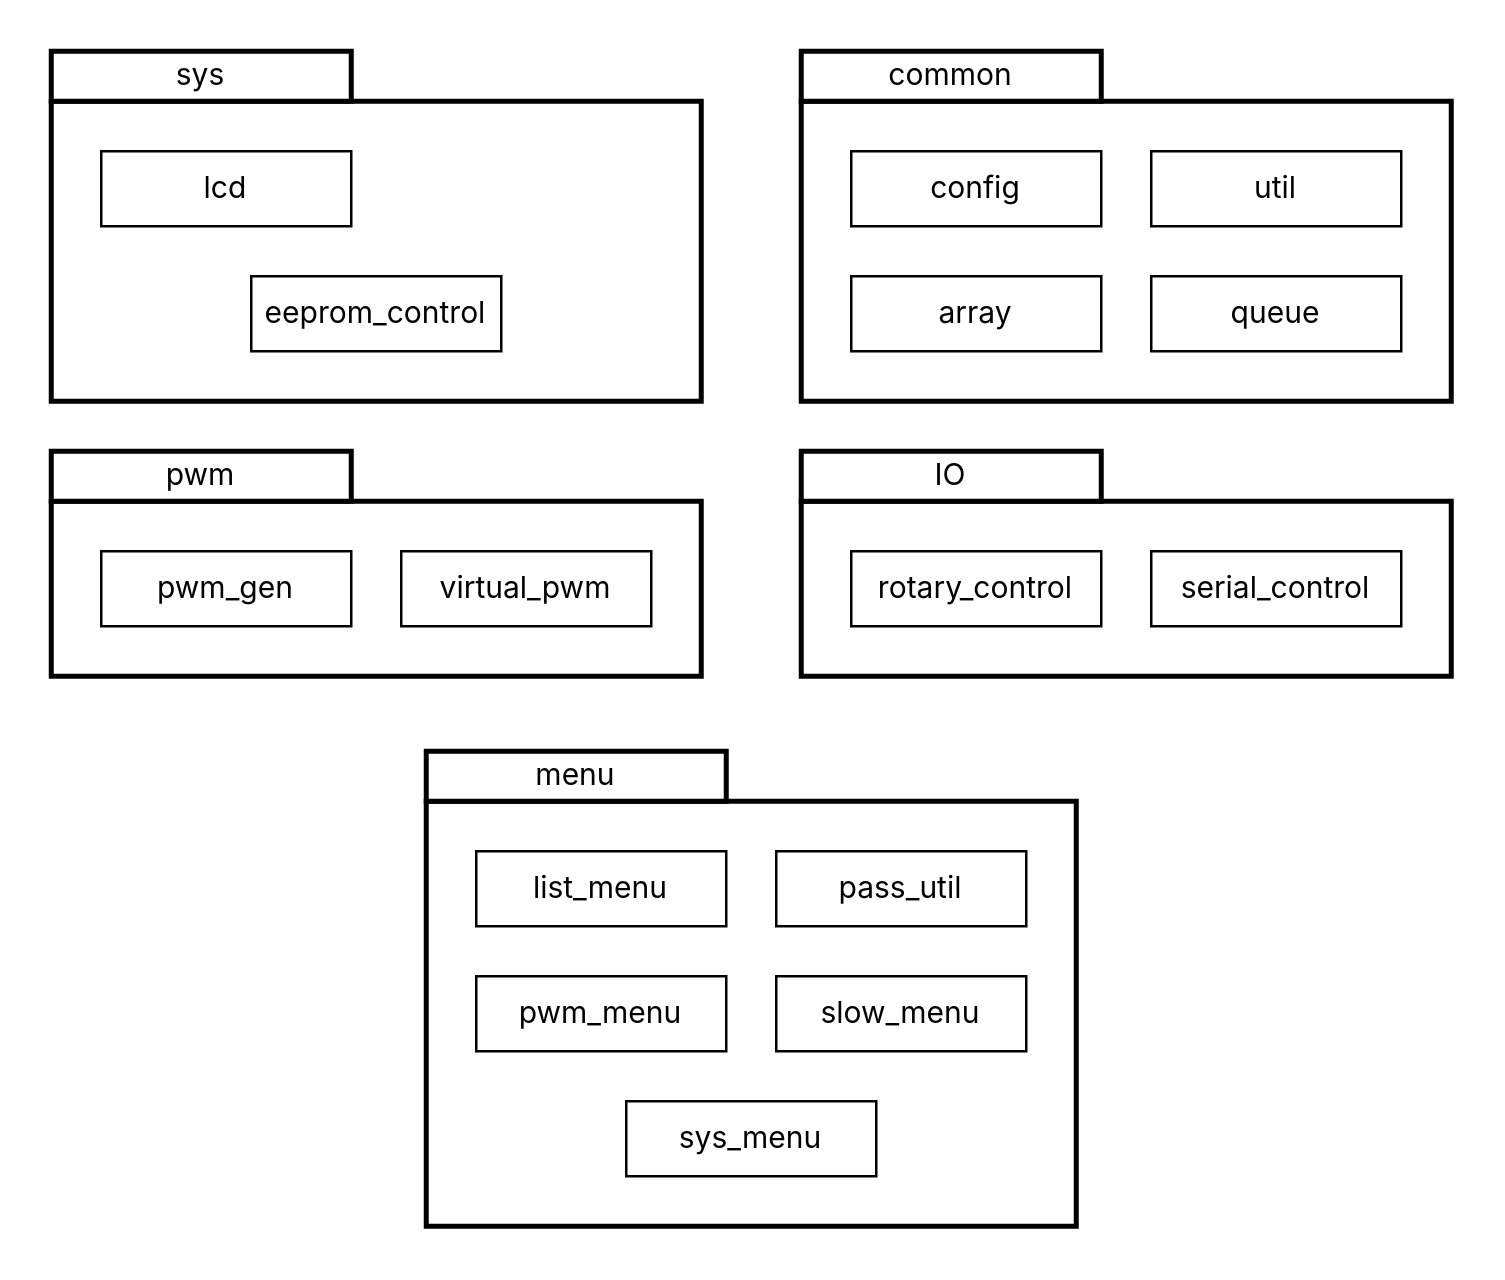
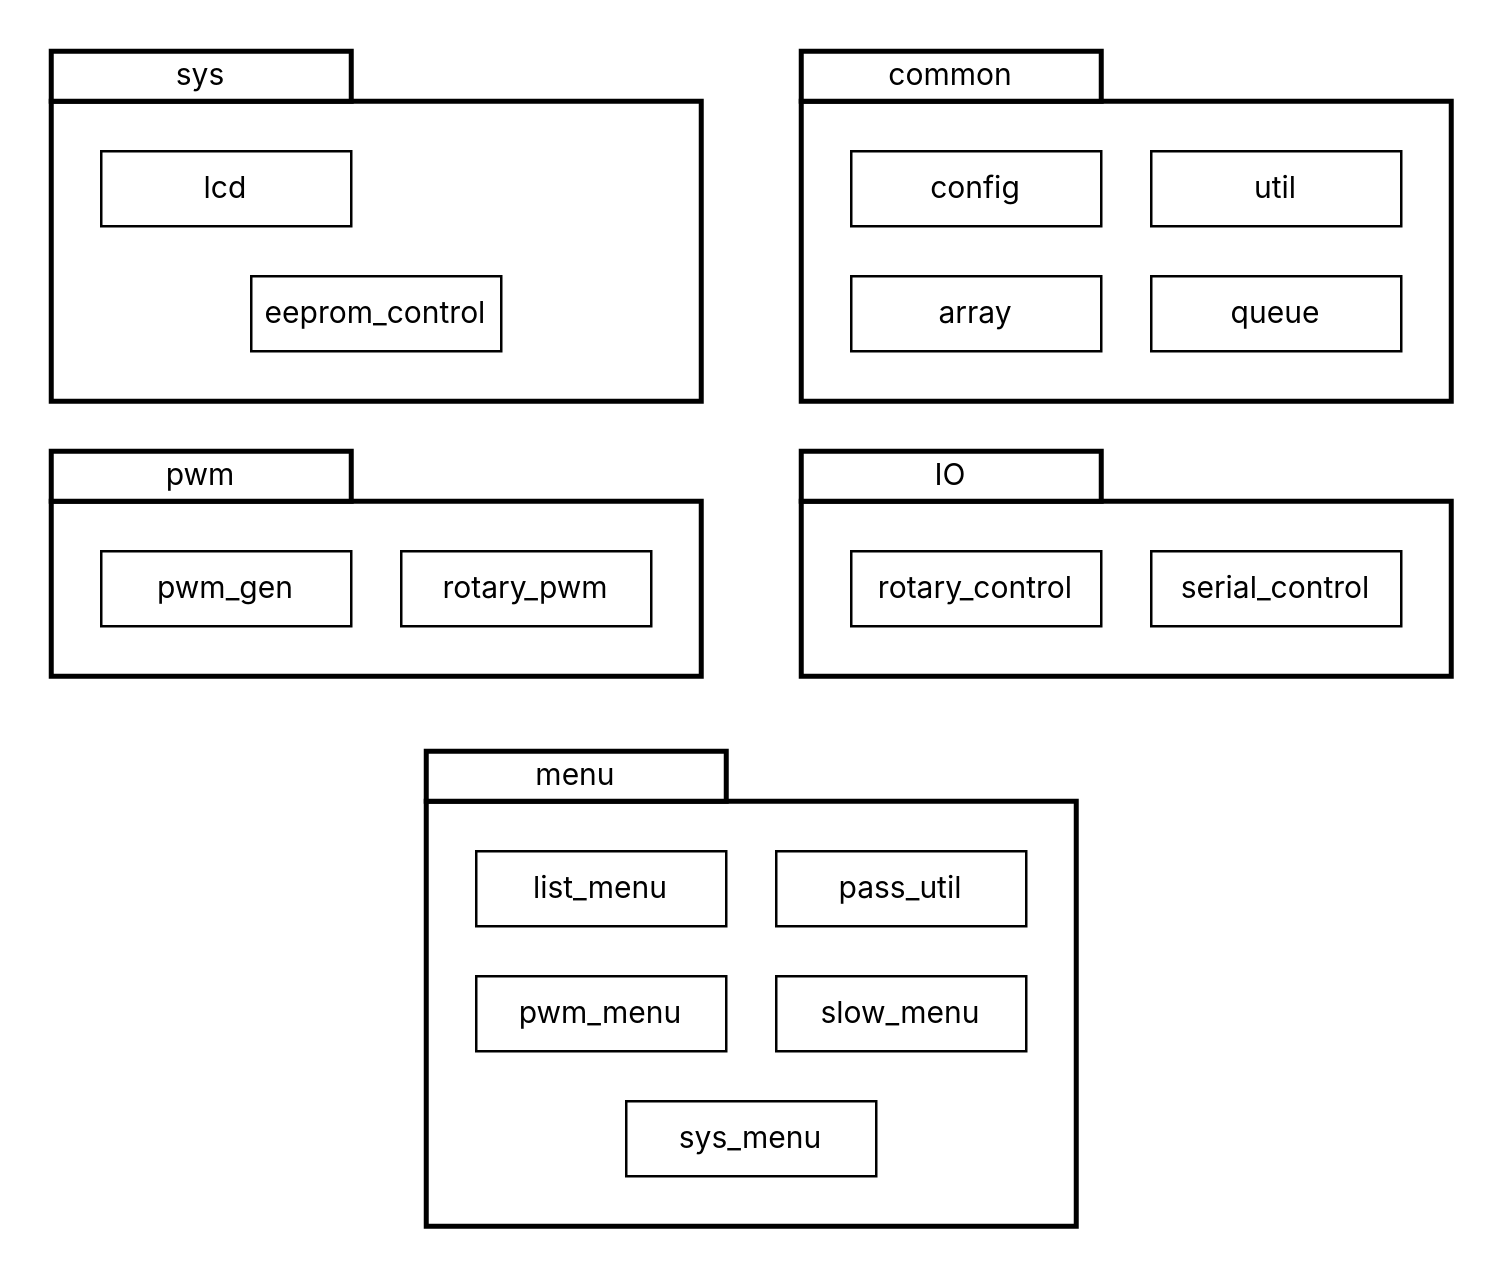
node "virtual_pwm": label "virtual_pwm" -> "rotary_pwm"
